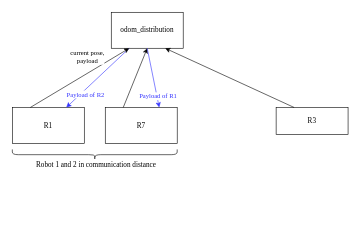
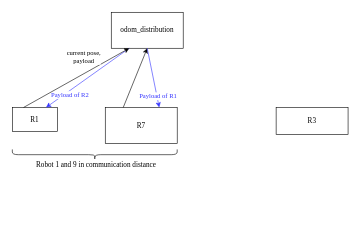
edge "R3" -> "odom_distribution": removed
node "R1": size 72x36 -> 45x24
node "Robot 1 and 2 in communication distance": label "Robot 1 and 2 in communication distance" -> "Robot 1 and 9 in communication distance"
